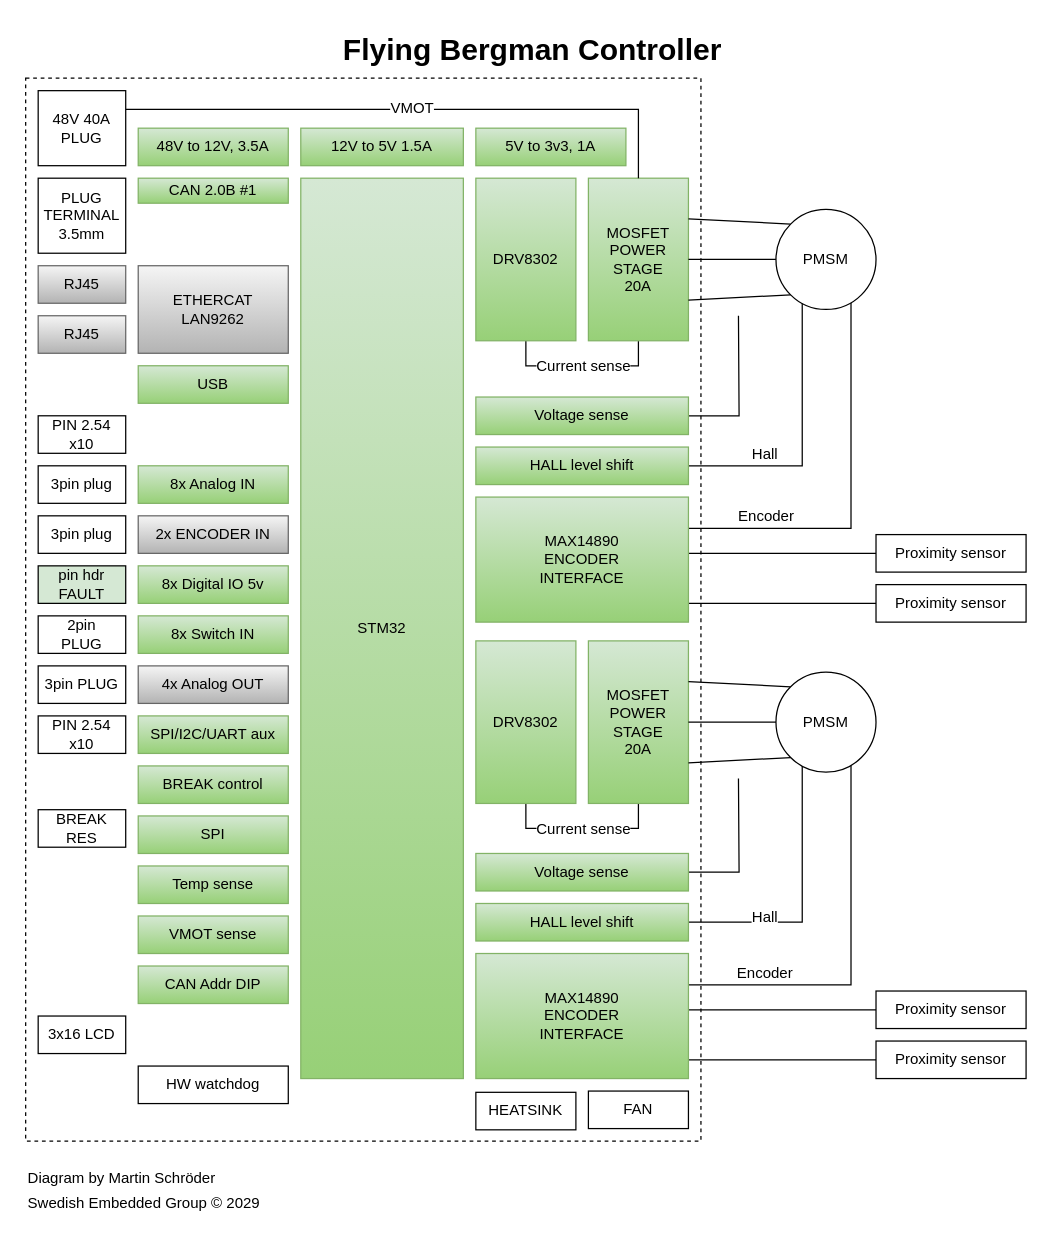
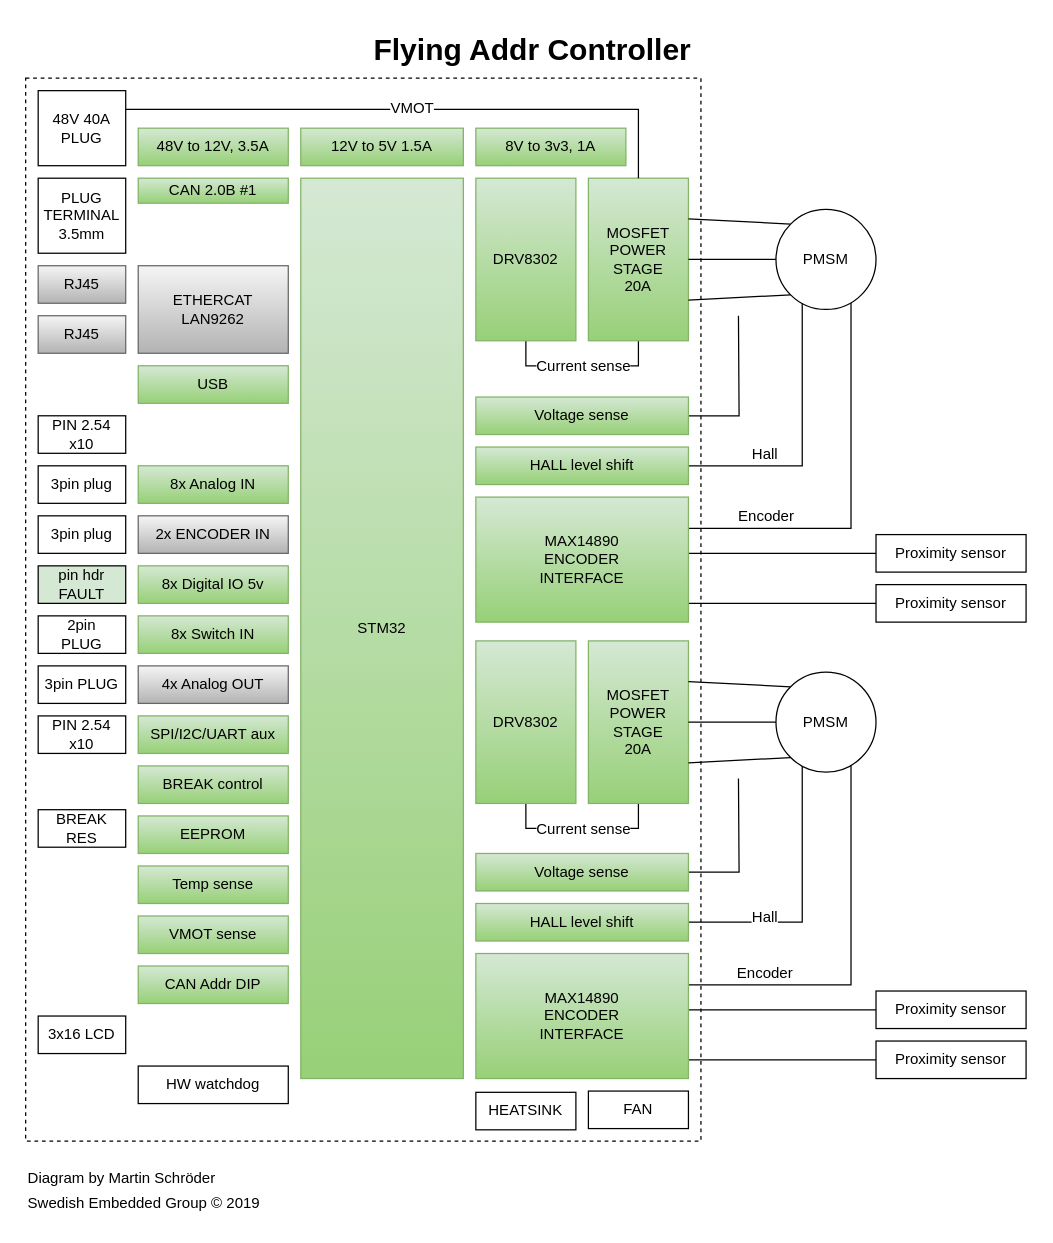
node "Flying Bergman Controller": label "Flying Bergman Controller" -> "Flying Addr Controller"
node "5V to 3v3, 1A": label "5V to 3v3, 1A" -> "8V to 3v3, 1A"
node "SPI": label "SPI" -> "EEPROM"
node "Swedish Embedded Group © 2029": label "Swedish Embedded Group © 2029" -> "Swedish Embedded Group © 2019"
